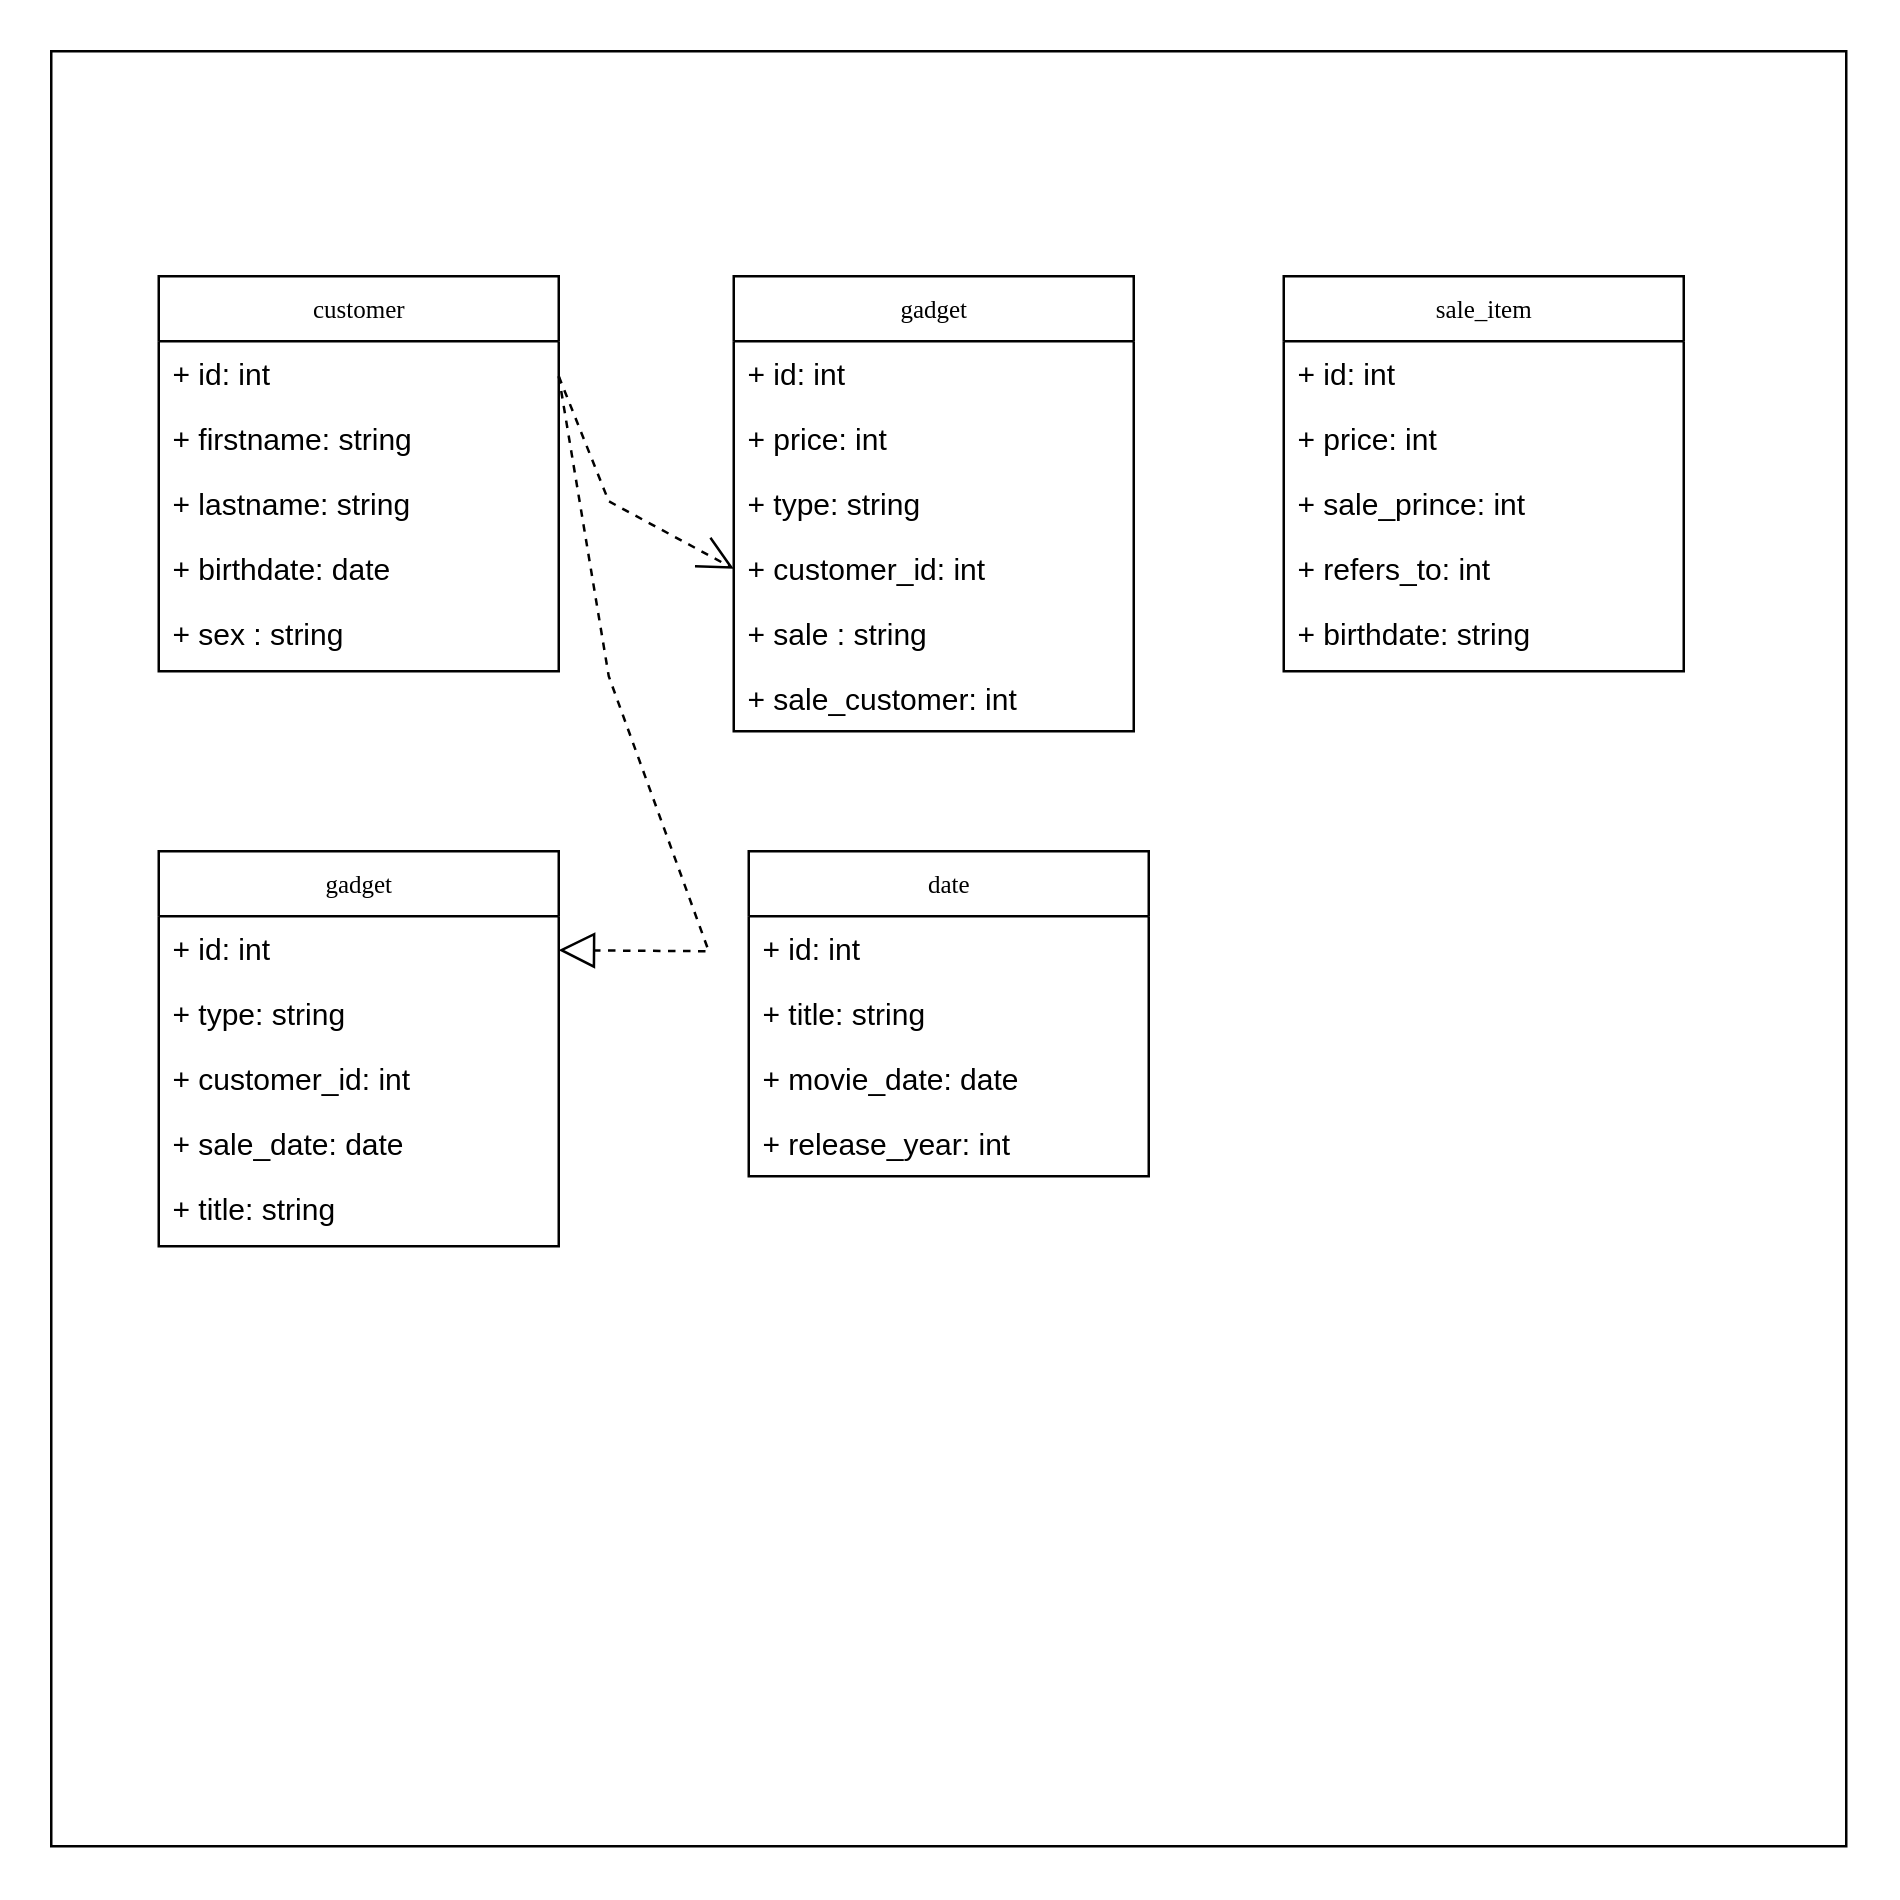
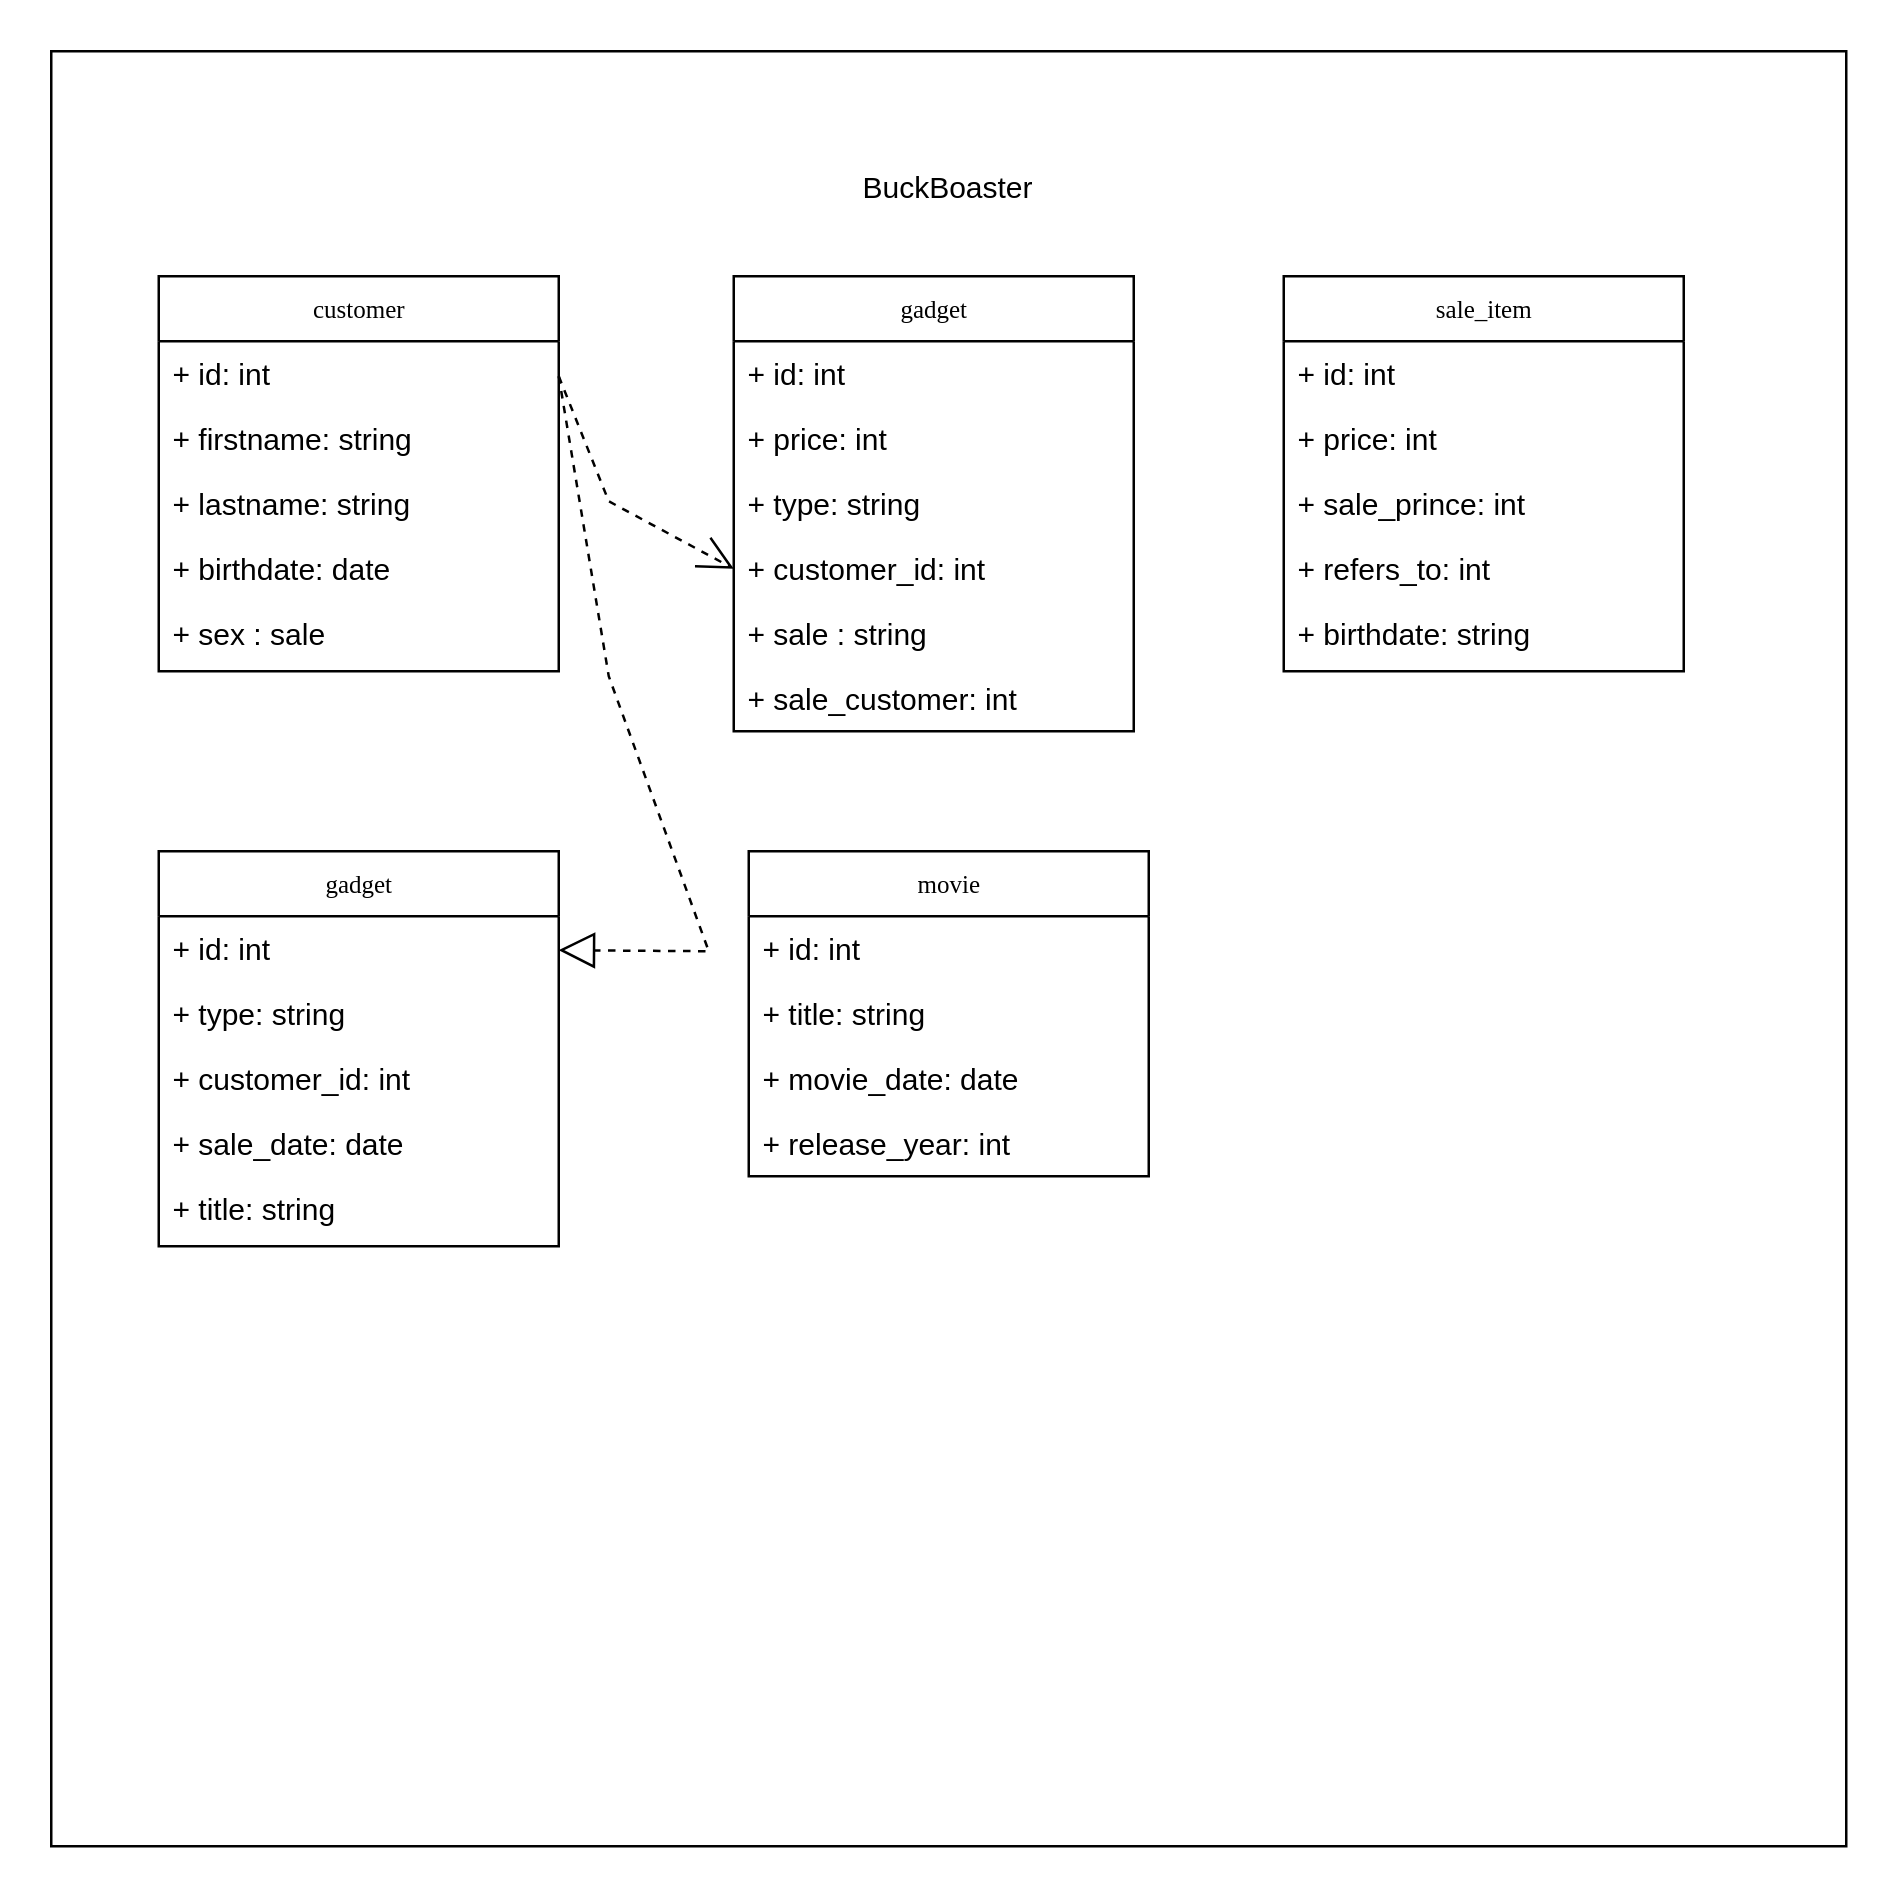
node "BuckBoaster": added
node "+ sex : string": label "+ sex : string" -> "+ sex : sale"
node "date": label "date" -> "movie"
